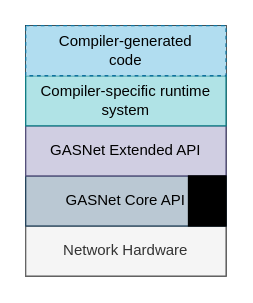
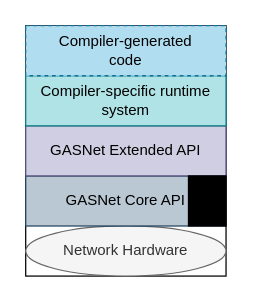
node "Network Hardware": shape rectangle -> ellipse
